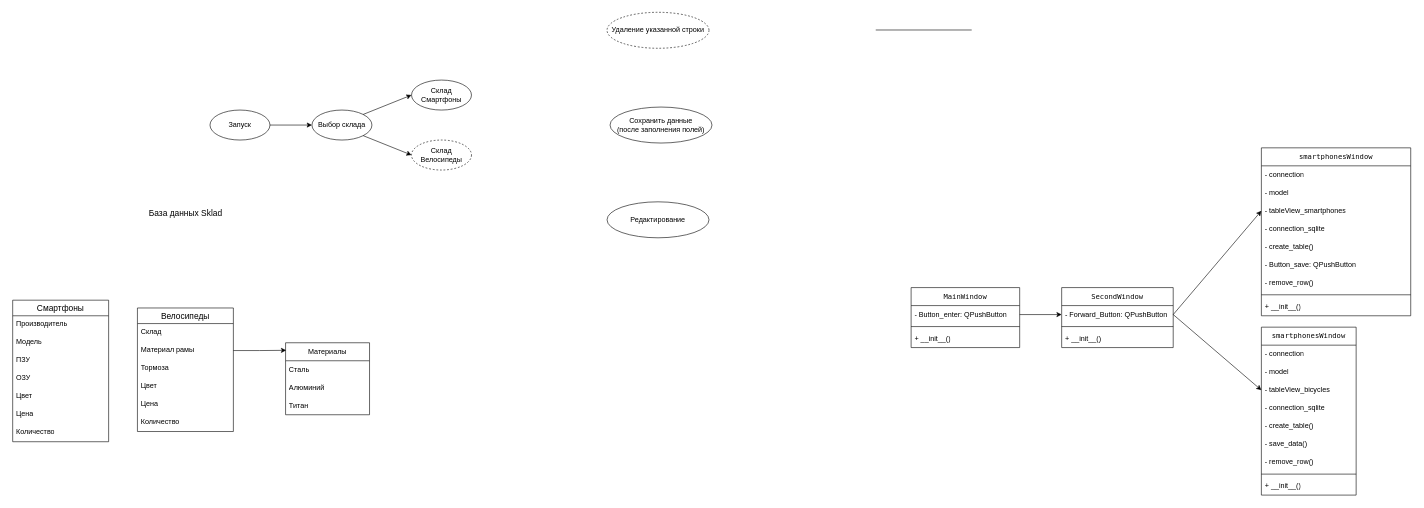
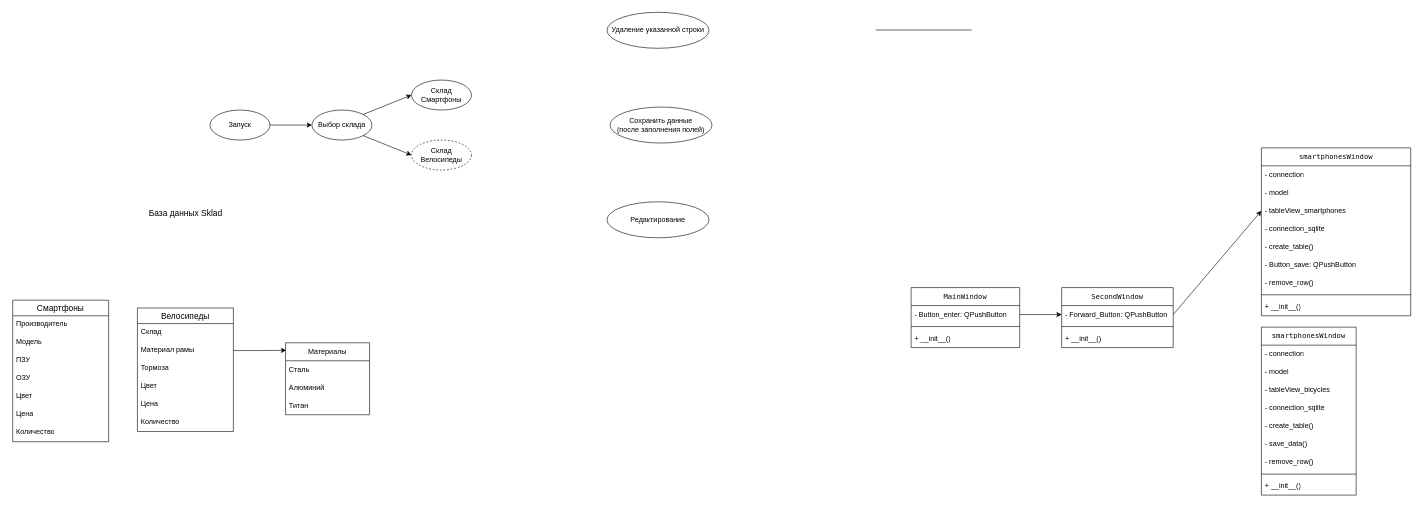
node "Удаление указанной строки": style dashed -> solid
edge "- Forward_Button: QPushButton" -> "- tableView_bicycles": removed
